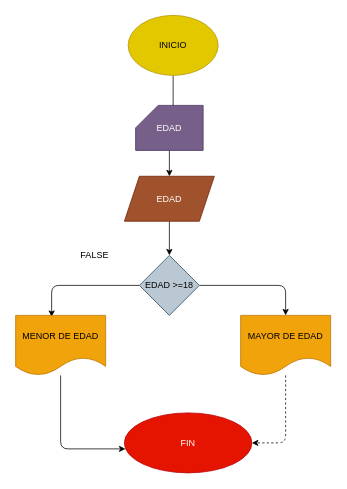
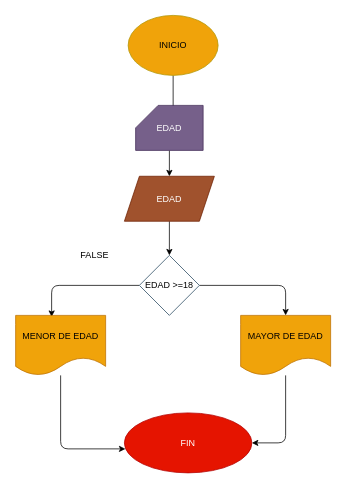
node "INICIO": fillcolor #e3c800 -> #f0a30a
node "EDAD >=18": fillcolor #bac8d3 -> #ffffff
edge "MAYOR DE EDAD" -> "FIN": style dashed -> solid
